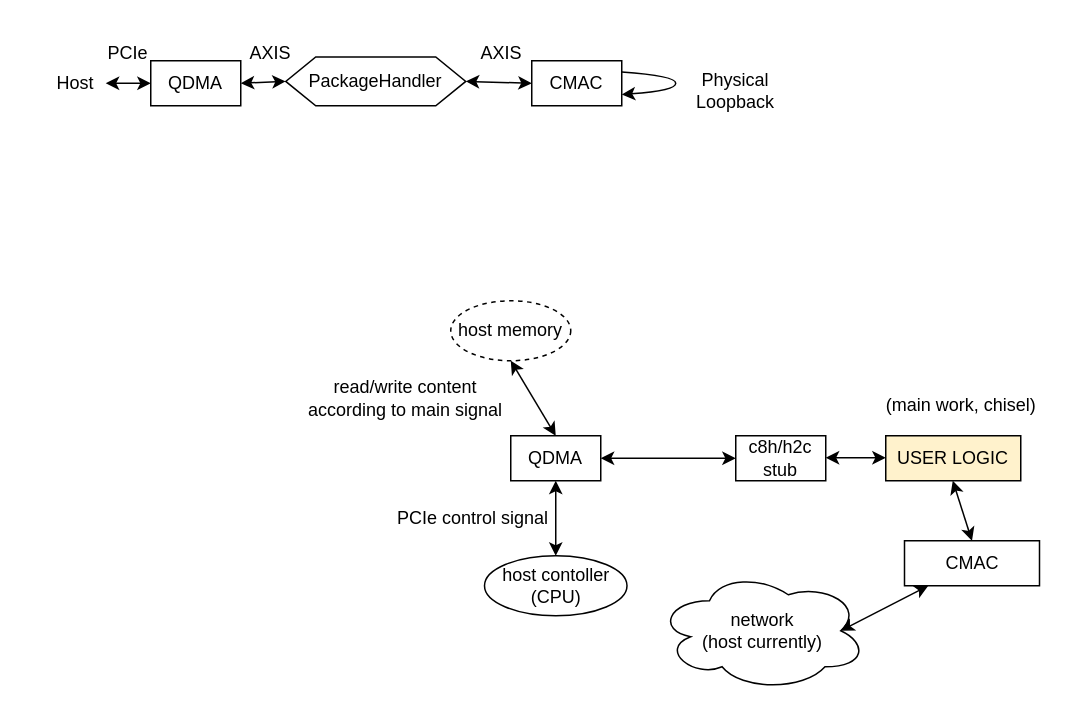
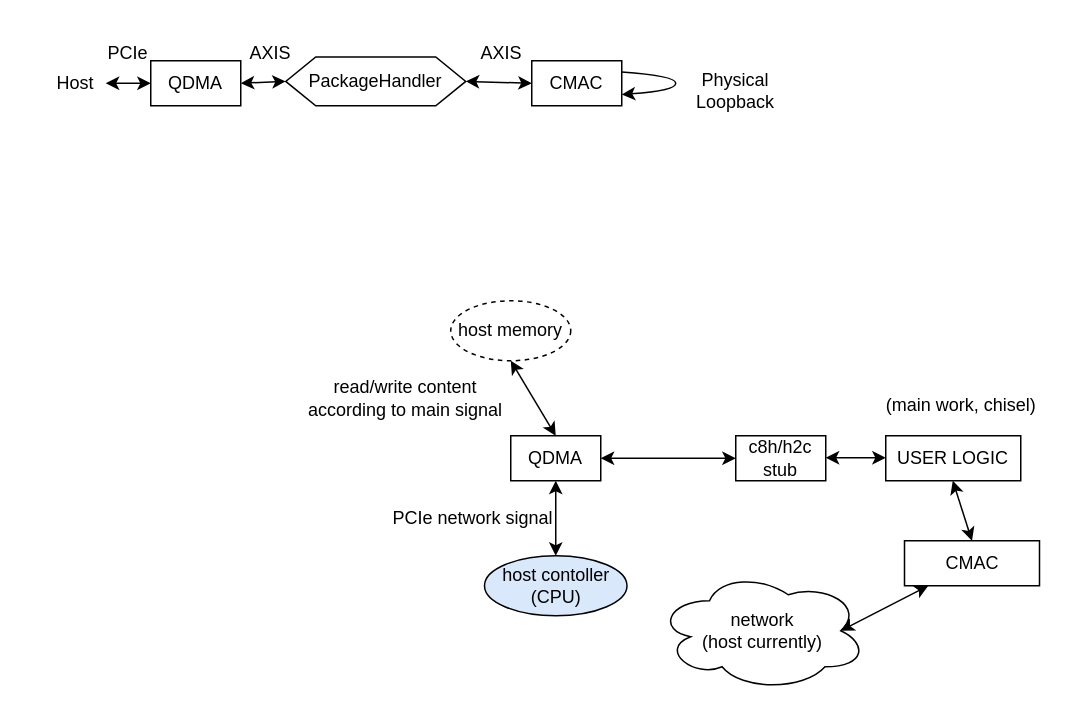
node "USER LOGIC": fillcolor #fff2cc -> #ffffff
node "PCIe control signal": label "PCIe control signal" -> "PCIe network signal"
node "host contoller (CPU)": fillcolor #ffffff -> #dae8fc
